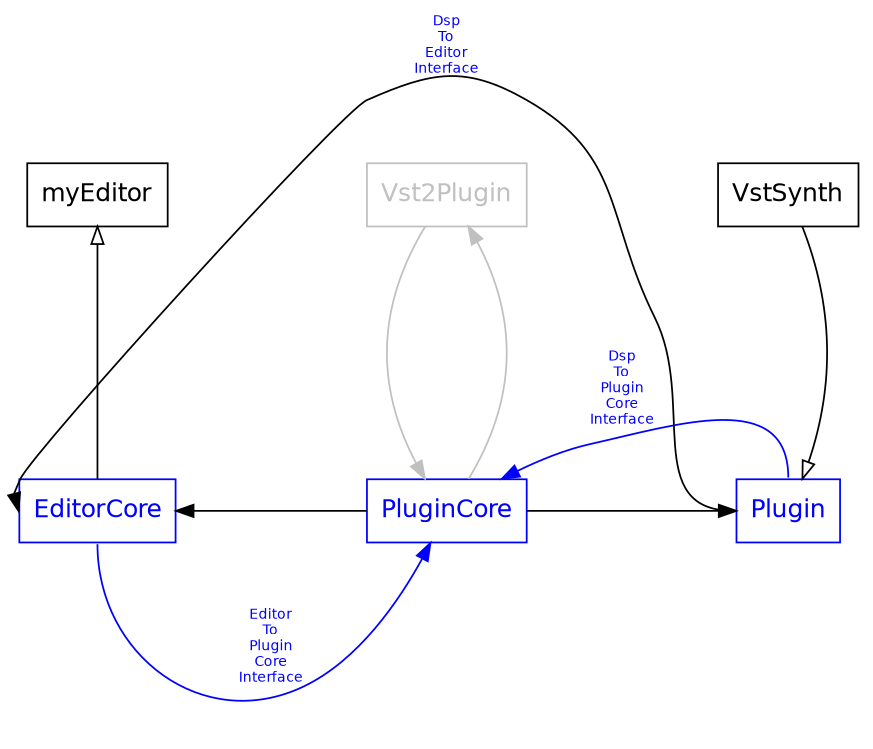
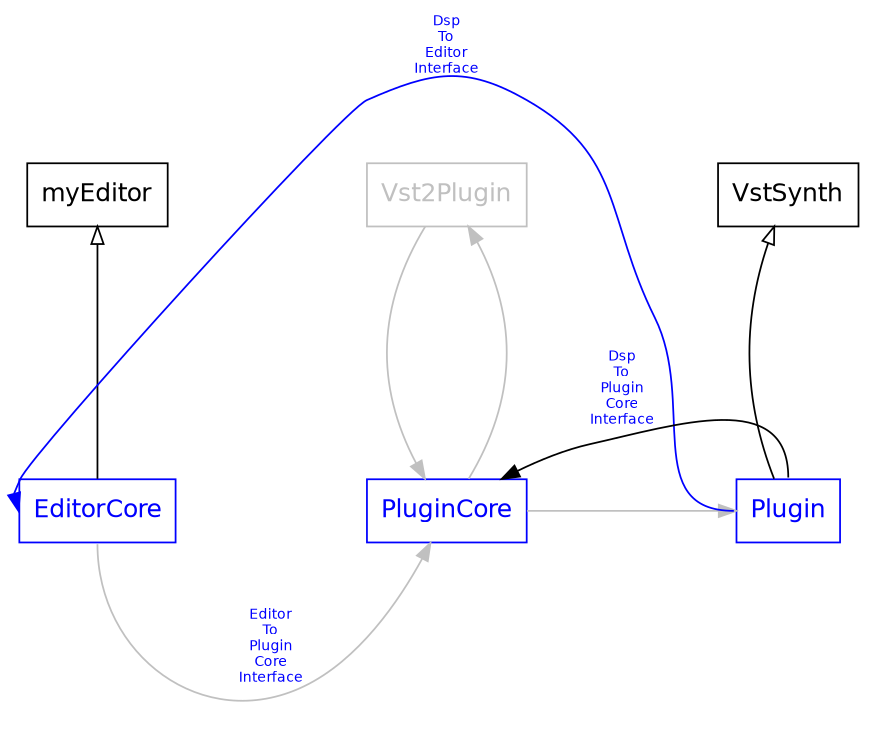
edge "Plugin" -> "EditorCore": color black -> blue
edge "VstSynth" -> "Plugin": reversed
edge "Plugin" -> "PluginCore": color blue -> black
edge "PluginCore" -> "EditorCore": removed
edge "PluginCore" -> "Plugin": color black -> gray
edge "EditorCore" -> "PluginCore": color blue -> gray
